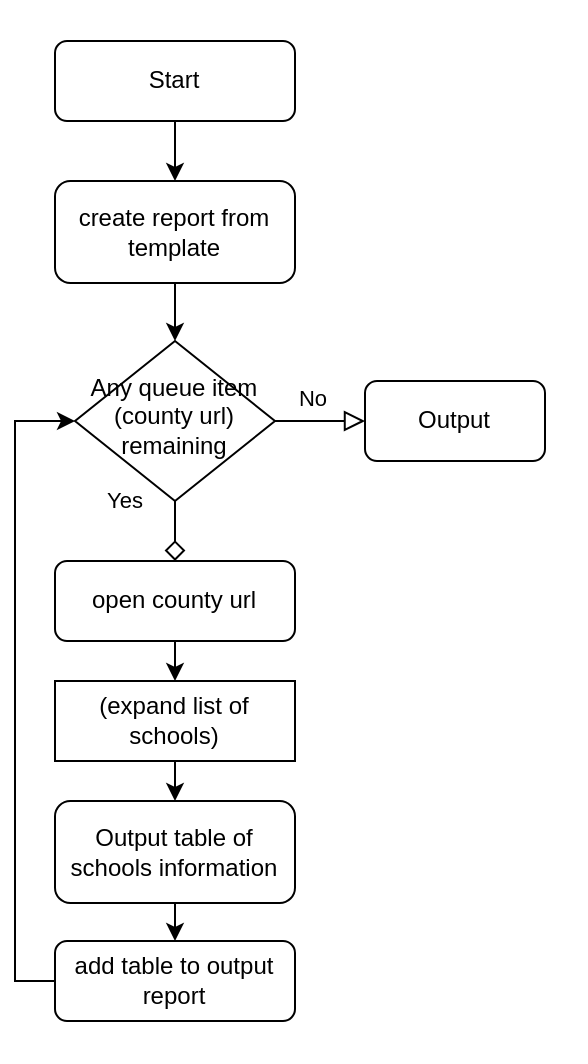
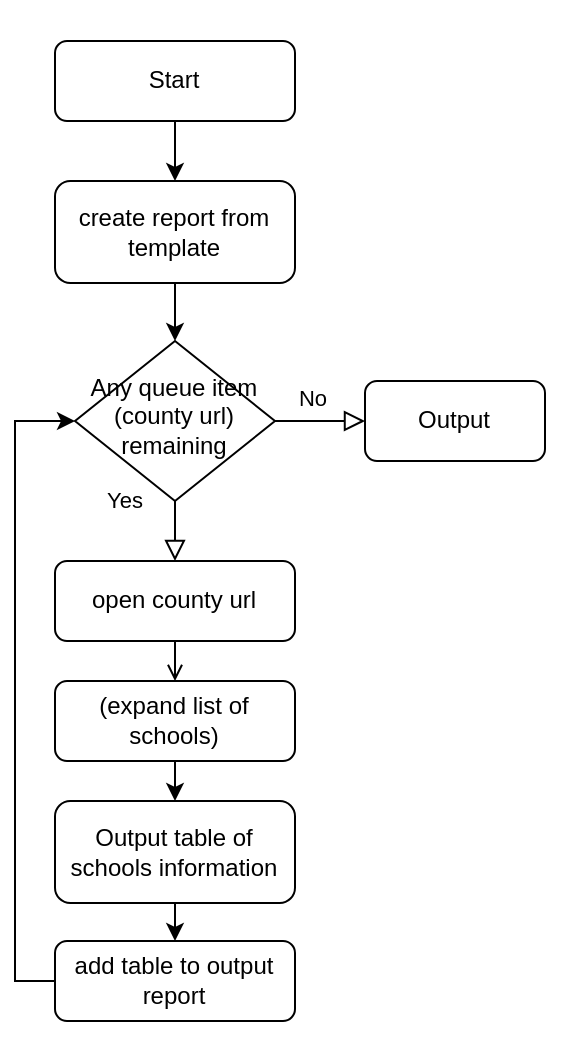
edge "Any queue item (county url) remaining" -> "open county url": arrowhead diamond -> block
edge "open county url" -> "(expand list of schools)": arrowhead classic -> open
node "(expand list of schools)": shape rectangle -> rounded rectangle
